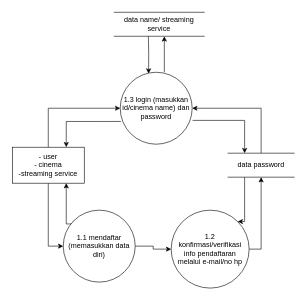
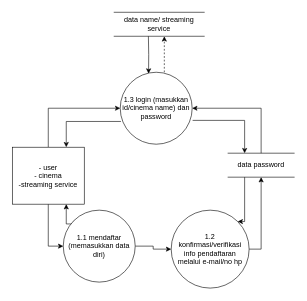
edge "1.3 login (masukkan id/cinema name) dan password" -> "data name/ streaming service": style solid -> dashed
node "- user - cinema -streaming service": size 72x36 -> 72x57
